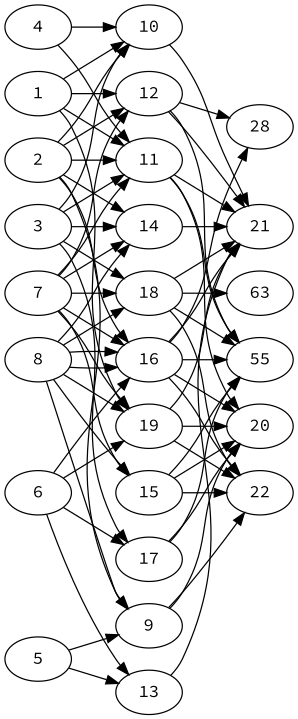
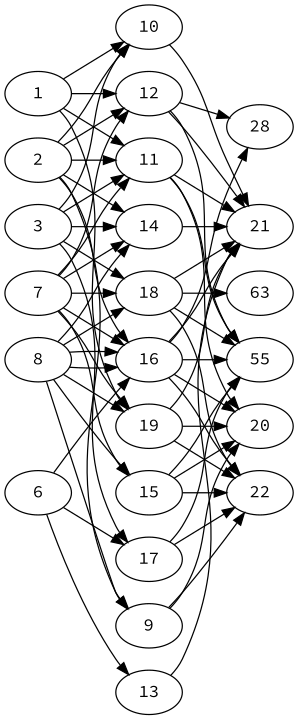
node "4": removed
edge "6" -> "19": removed
edge "17" -> "20": now "17" -> "22"
node "5": removed
